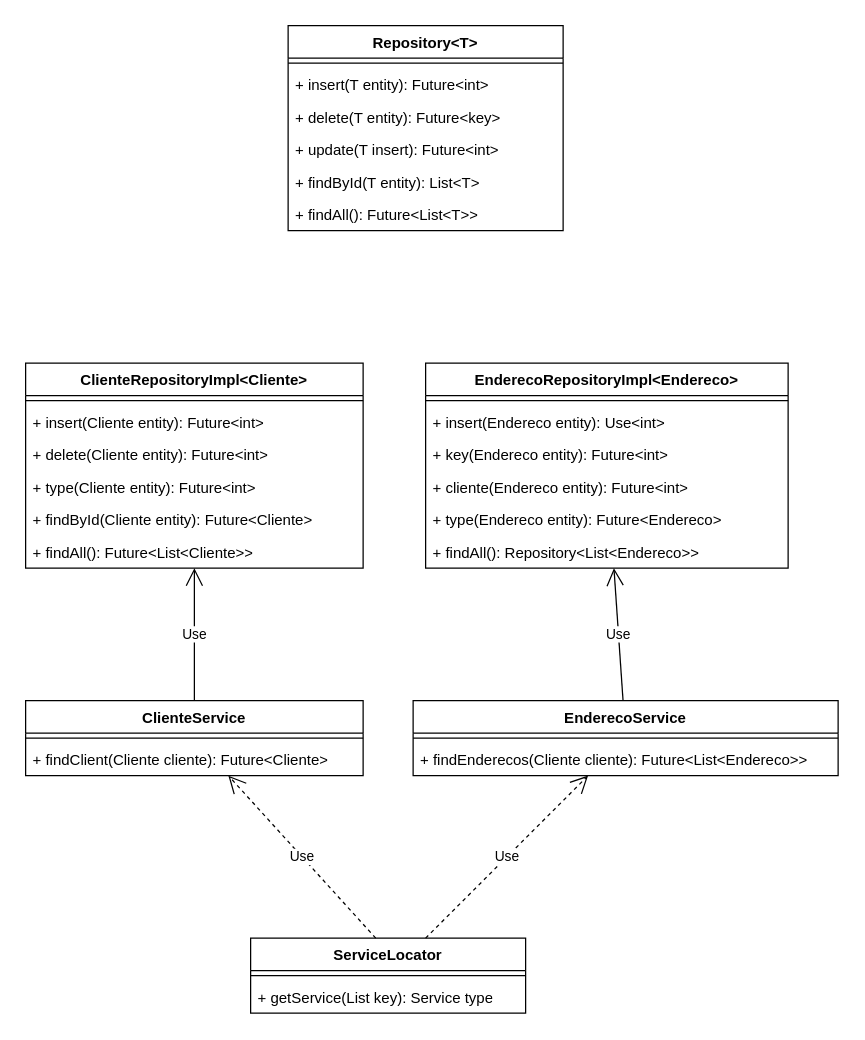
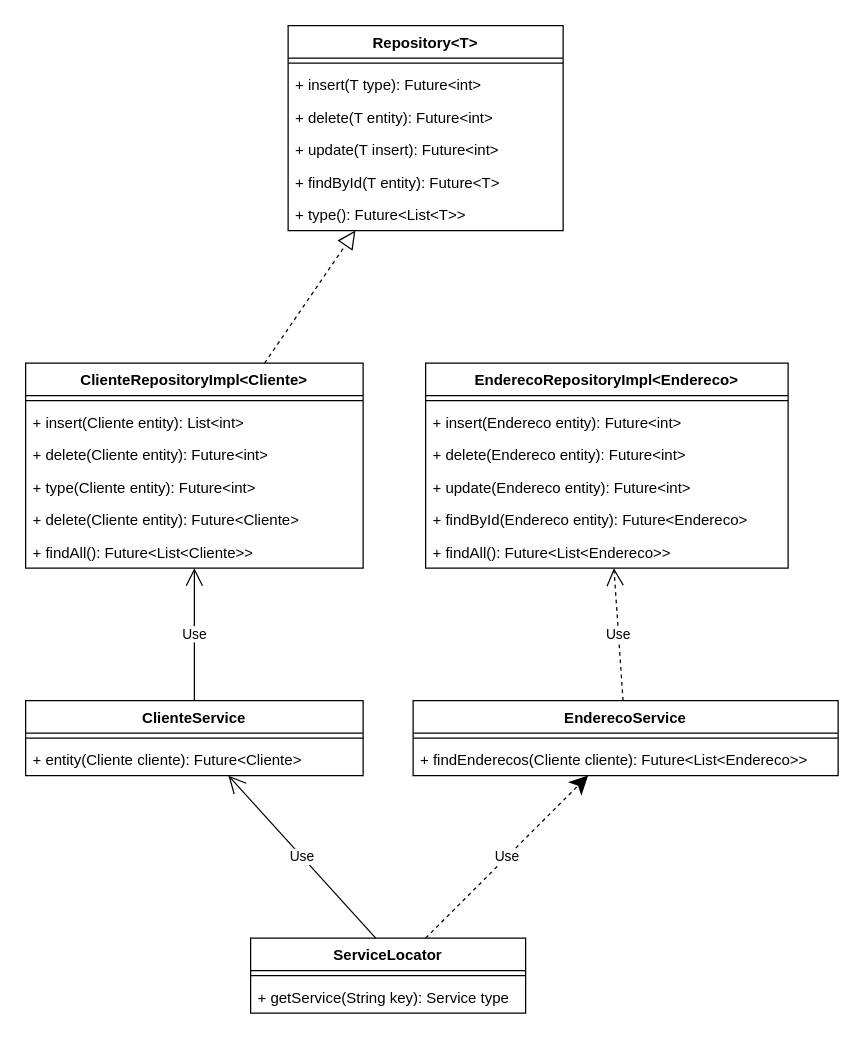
node "+ insert(T entity): Future<int>": label "+ insert(T entity): Future<int>" -> "+ insert(T type): Future<int>"
node "+ delete(T entity): Future<key>": label "+ delete(T entity): Future<key>" -> "+ delete(T entity): Future<int>"
node "+ findById(T entity): List<T>": label "+ findById(T entity): List<T>" -> "+ findById(T entity): Future<T>"
node "+ findAll(): Future<List<T>>": label "+ findAll(): Future<List<T>>" -> "+ type(): Future<List<T>>"
edge "ClienteRepositoryImpl<Cliente>" -> "Repository<T>": added
node "+ insert(Cliente entity): Future<int>": label "+ insert(Cliente entity): Future<int>" -> "+ insert(Cliente entity): List<int>"
node "+ insert(Endereco entity): Use<int>": label "+ insert(Endereco entity): Use<int>" -> "+ insert(Endereco entity): Future<int>"
node "+ key(Endereco entity): Future<int>": label "+ key(Endereco entity): Future<int>" -> "+ delete(Endereco entity): Future<int>"
node "+ cliente(Endereco entity): Future<int>": label "+ cliente(Endereco entity): Future<int>" -> "+ update(Endereco entity): Future<int>"
node "+ type(Endereco entity): Future<Endereco>": label "+ type(Endereco entity): Future<Endereco>" -> "+ findById(Endereco entity): Future<Endereco>"
node "+ findById(Cliente entity): Future<Cliente>": label "+ findById(Cliente entity): Future<Cliente>" -> "+ delete(Cliente entity): Future<Cliente>"
node "+ findAll(): Repository<List<Endereco>>": label "+ findAll(): Repository<List<Endereco>>" -> "+ findAll(): Future<List<Endereco>>"
edge "EnderecoService" -> "EnderecoRepositoryImpl<Endereco>": style solid -> dashed
node "+ findClient(Cliente cliente): Future<Cliente>": label "+ findClient(Cliente cliente): Future<Cliente>" -> "+ entity(Cliente cliente): Future<Cliente>"
edge "ServiceLocator" -> "EnderecoService": arrowhead open -> classic
edge "ServiceLocator" -> "ClienteService": style dashed -> solid
node "+ getService(List key): Service type": label "+ getService(List key): Service type" -> "+ getService(String key): Service type"
